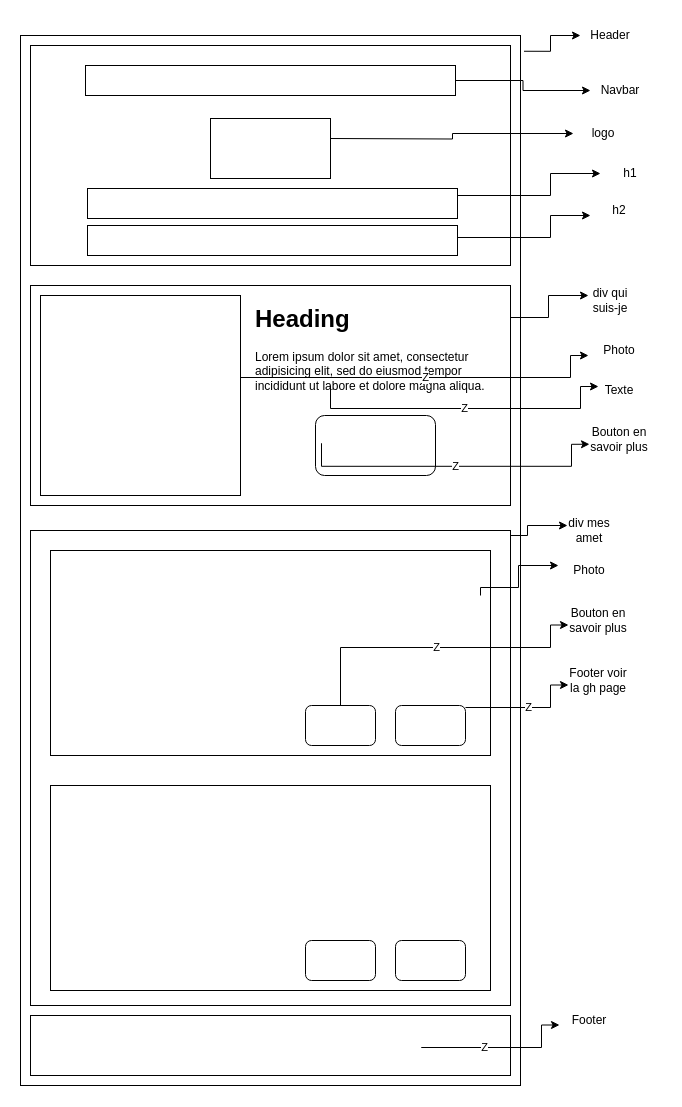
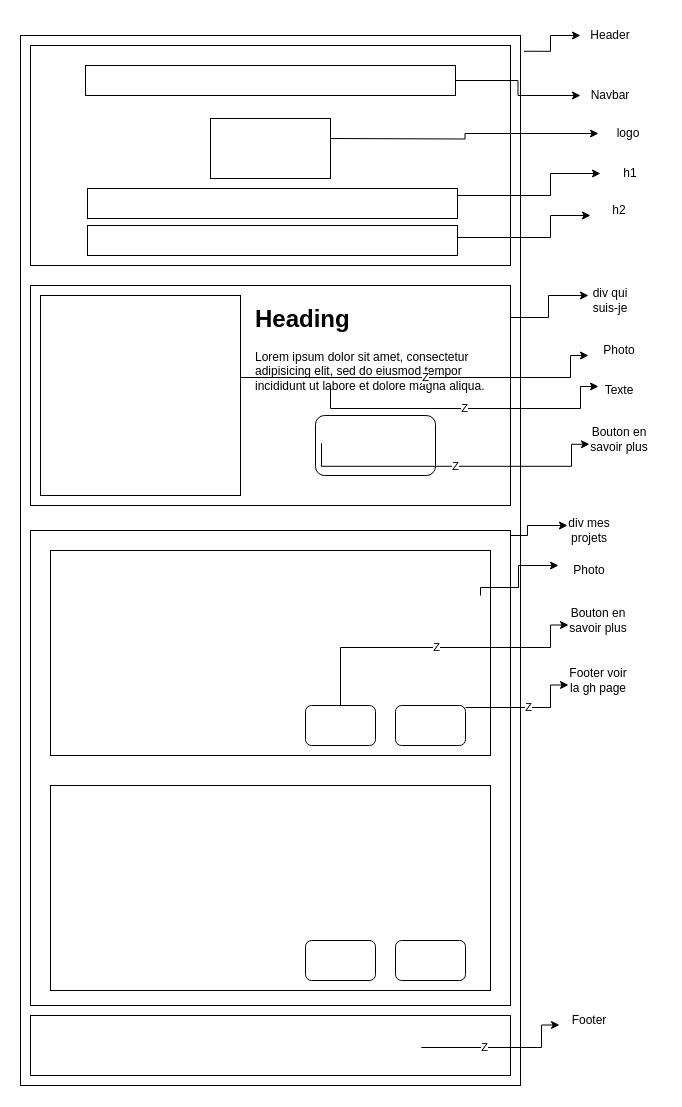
node "Navbar": moved (621, 91) -> (611, 96)
node "logo": moved (604, 134) -> (629, 134)
node "div mes amet": label "div mes amet" -> "div mes projets"
